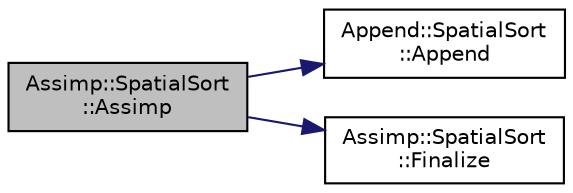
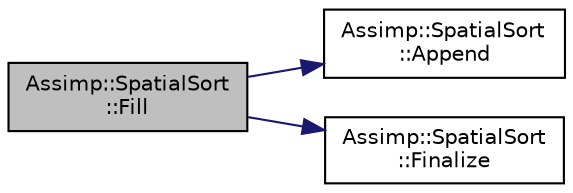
node "Append::SpatialSort ::Append": label "Append::SpatialSort ::Append" -> "Assimp::SpatialSort ::Append"
node "Assimp::SpatialSort ::Assimp": label "Assimp::SpatialSort ::Assimp" -> "Assimp::SpatialSort ::Fill"
